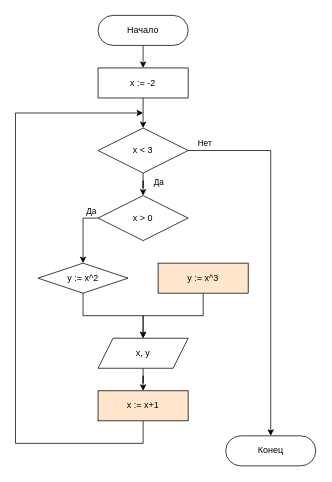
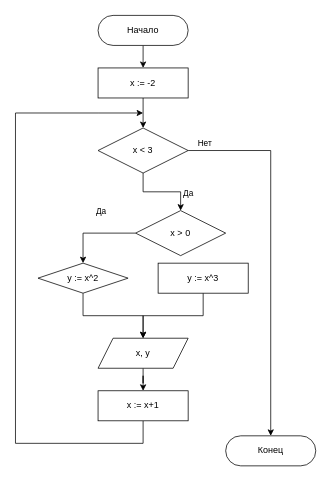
node "x > 0": moved (143, 218) -> (180, 233)
node "y := x^3": fillcolor #ffe6cc -> #ffffff
node "x := x+1": fillcolor #ffe6cc -> #ffffff
